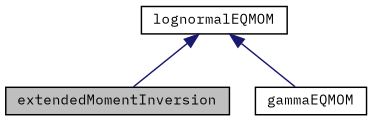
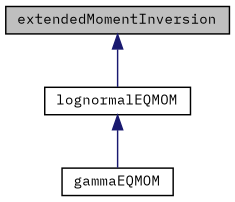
edge "extendedMomentInversion" -> "lognormalEQMOM": reversed
